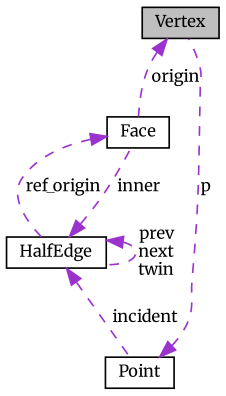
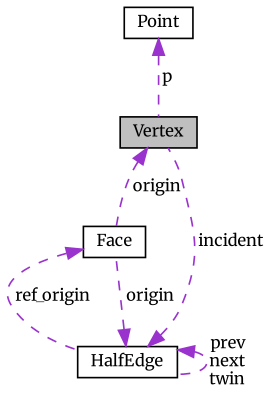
edge "Face" -> "HalfEdge": label " inner" -> " origin"
edge "Point" -> "HalfEdge": now "Vertex" -> "HalfEdge"
